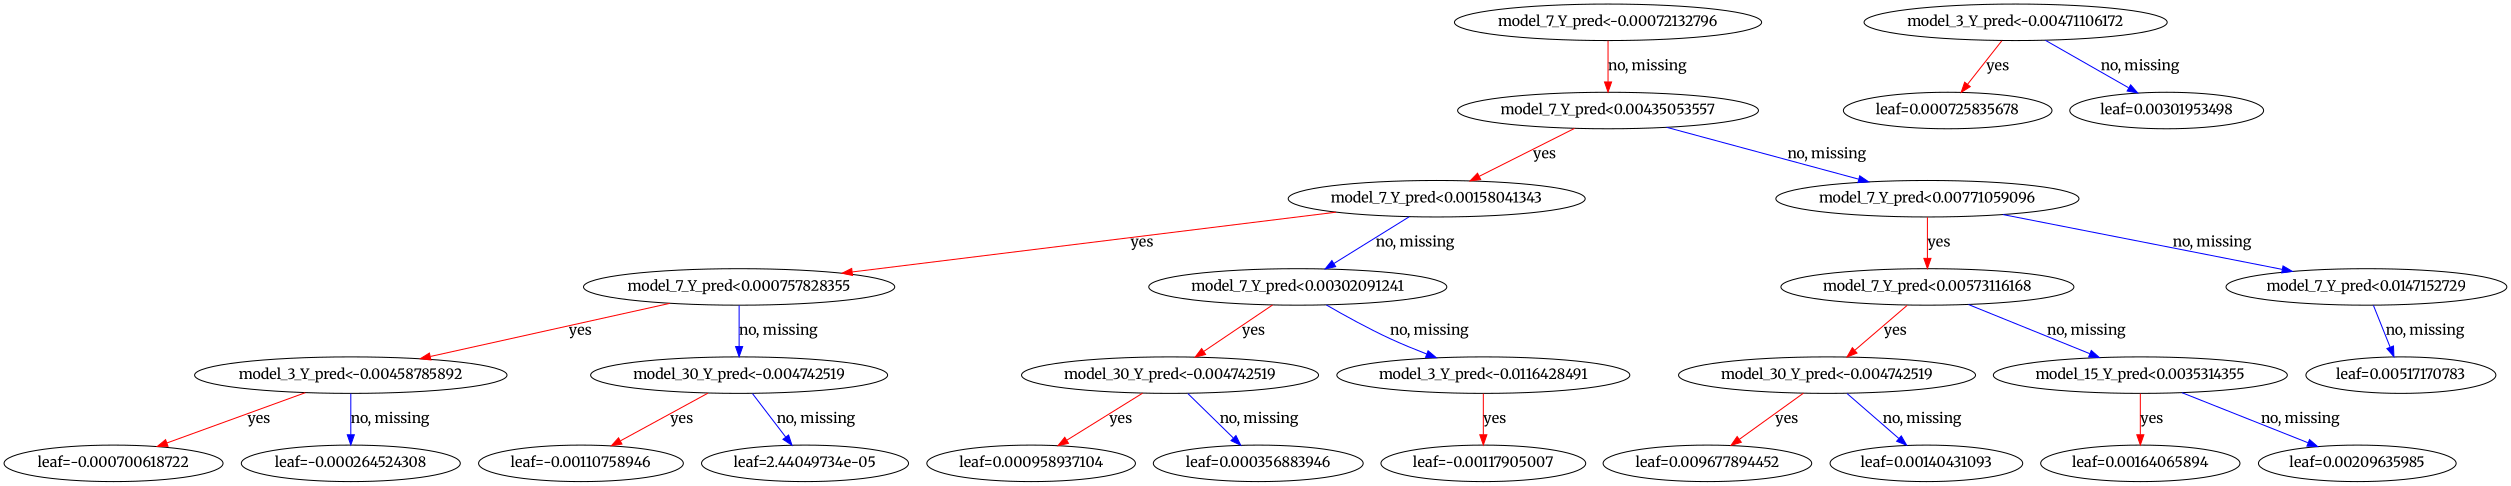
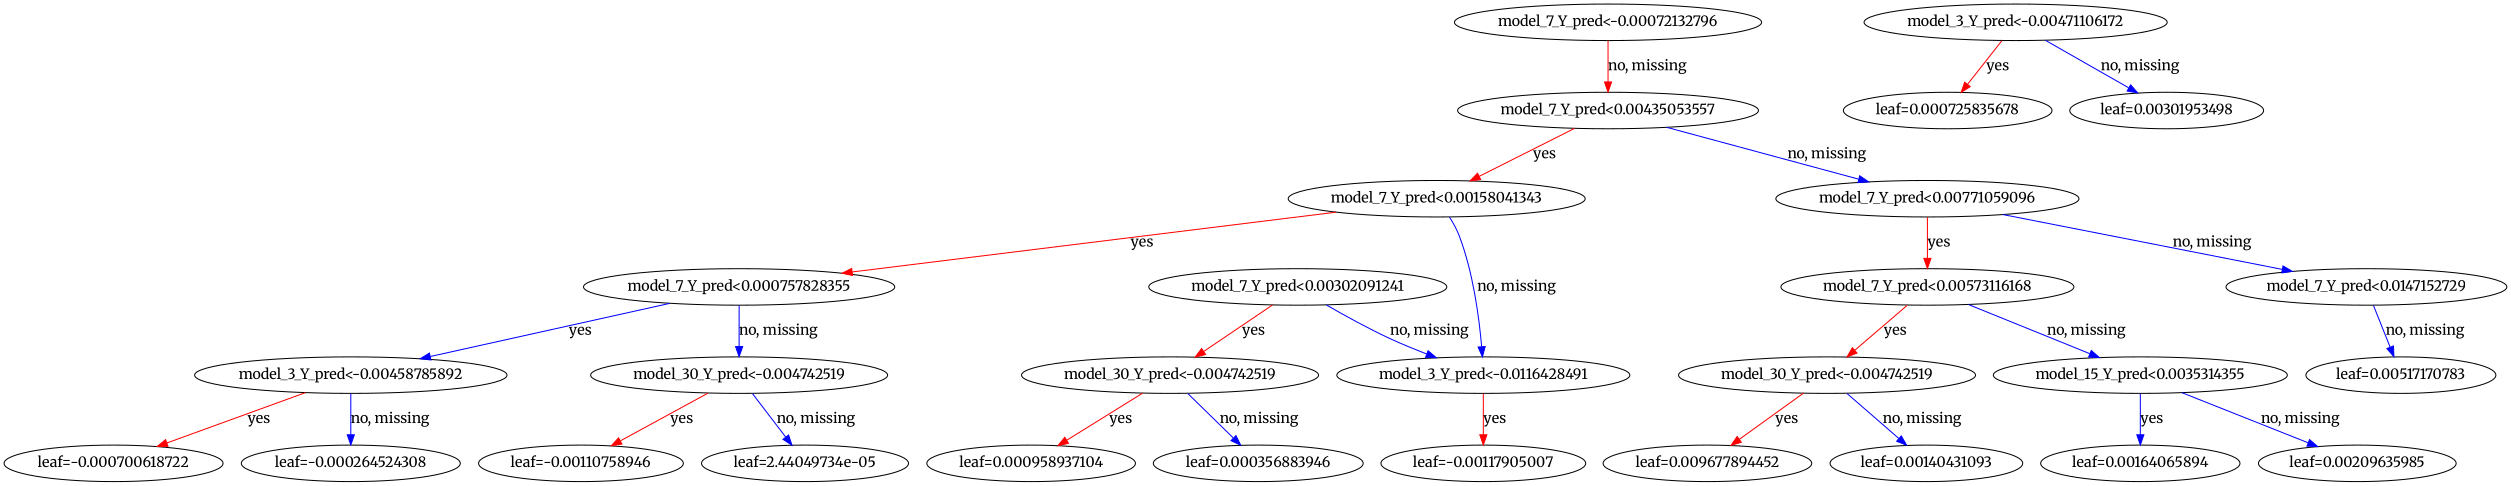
edge "model_7_Y_pred<0.00158041343" -> "model_7_Y_pred<0.00302091241": now "model_7_Y_pred<0.00158041343" -> "model_3_Y_pred<-0.0116428491"
edge "model_7_Y_pred<0.000757828355" -> "model_3_Y_pred<-0.00458785892": color #ff0000 -> #0000ff
edge "model_15_Y_pred<0.0035314355" -> "leaf=0.00164065894": color #ff0000 -> #0000ff
